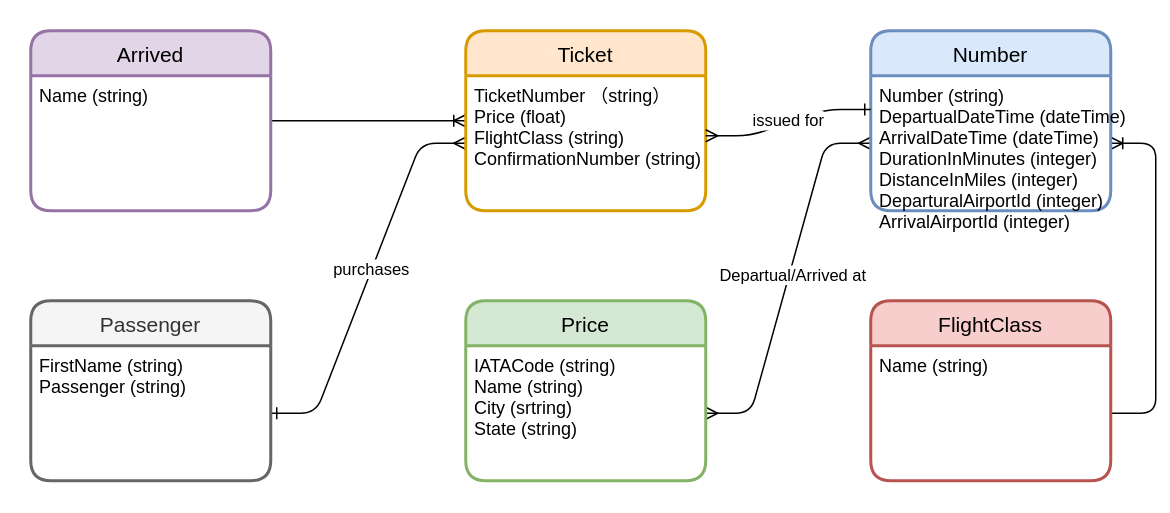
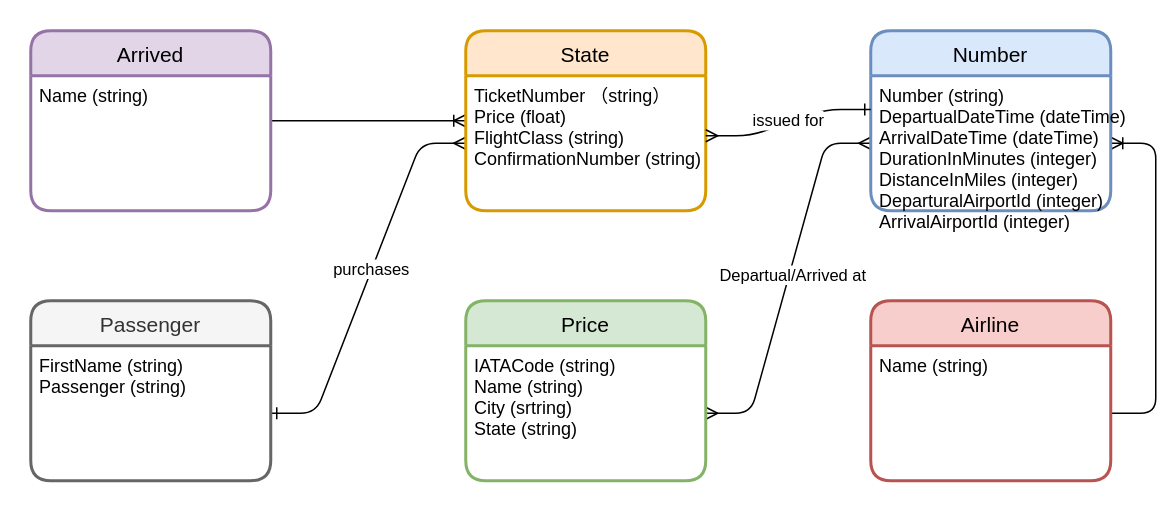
node "Ticket": label "Ticket" -> "State"
node "FlightClass": label "FlightClass" -> "Airline"
